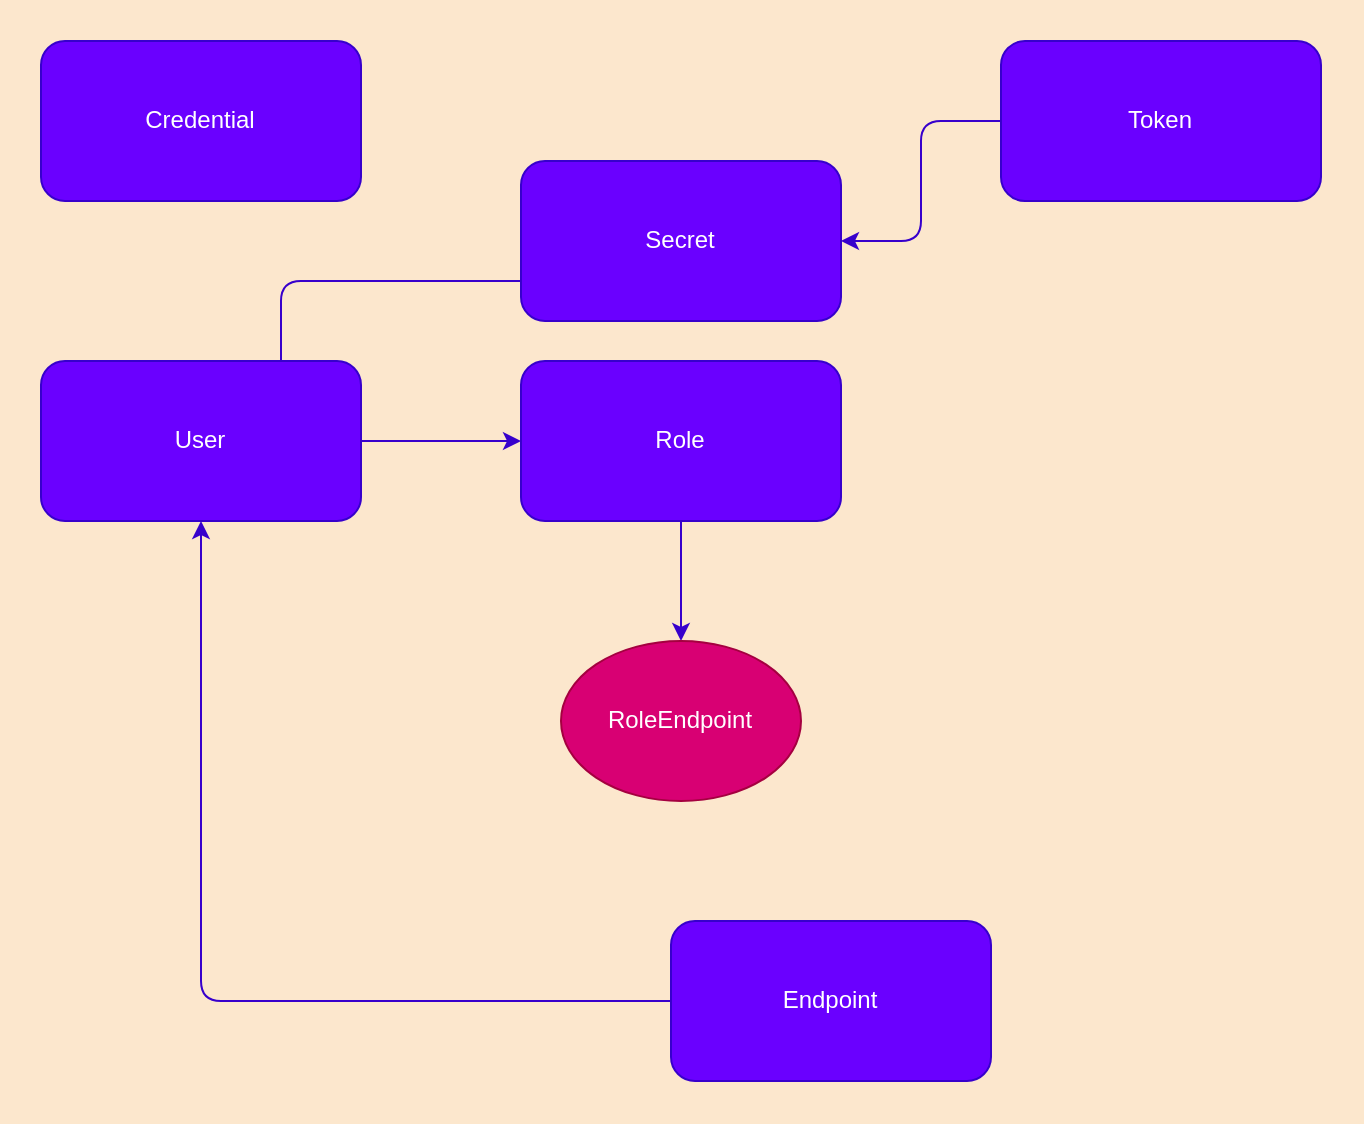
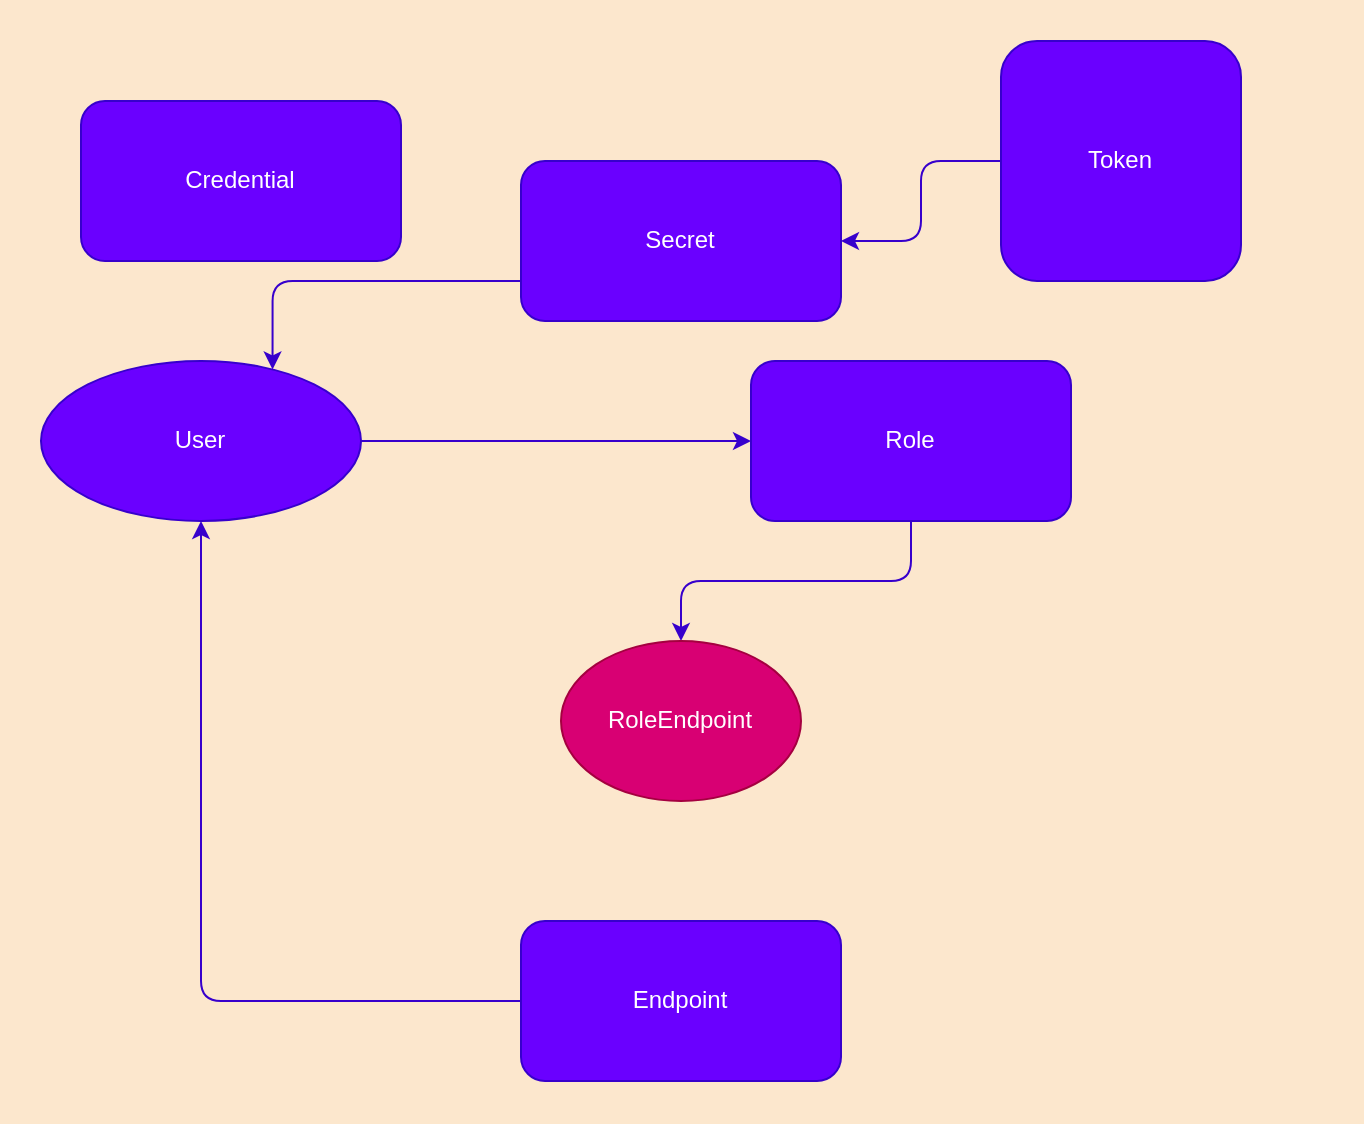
node "Credential": moved (201, 121) -> (241, 181)
node "Token": size 320x160 -> 240x240
edge "Secret" -- "User": arrowhead none -> classic
node "User": shape rounded rectangle -> ellipse
node "Role": moved (681, 441) -> (911, 441)
node "Endpoint": moved (831, 1001) -> (681, 1001)
